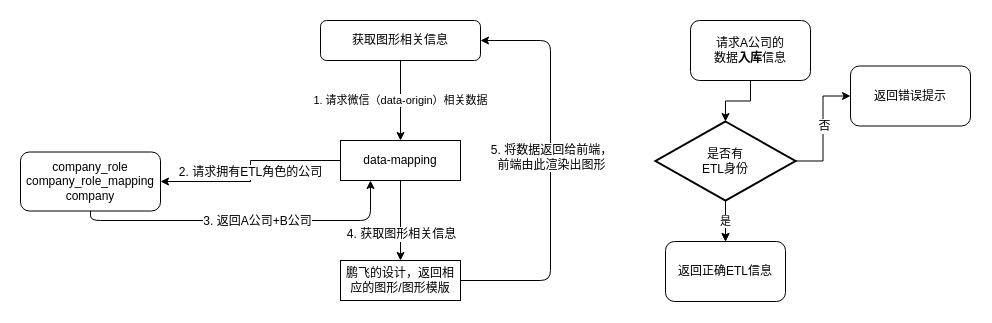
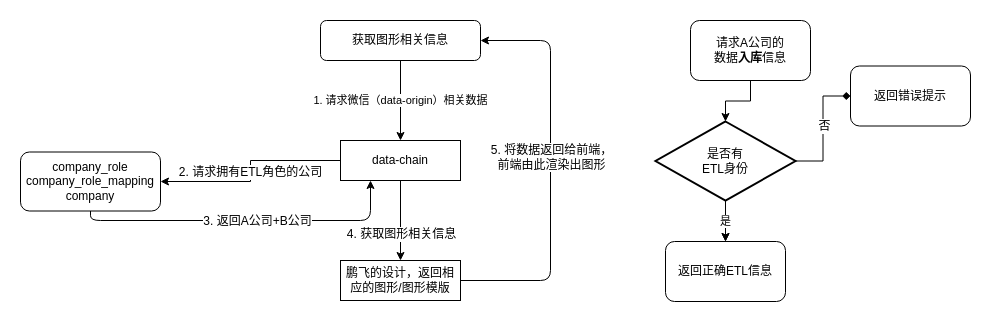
edge "是否有 ETL身份" -> "返回错误提示": arrowhead classic -> diamond
node "data-mapping": label "data-mapping" -> "data-chain"
